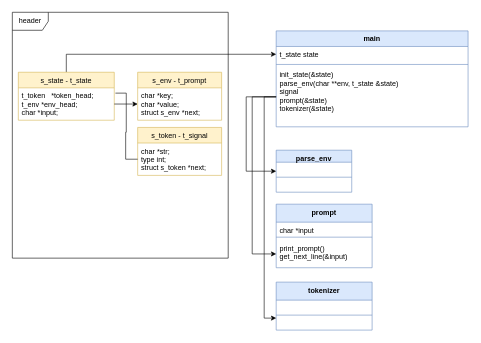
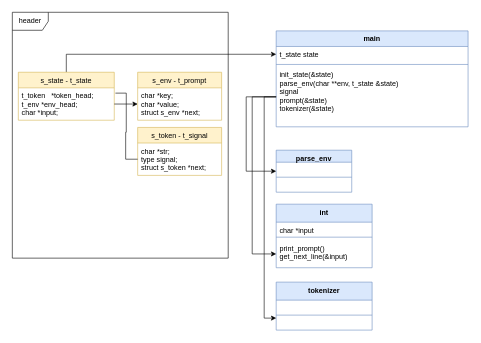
node "char *str; type int; struct s_token *next;": label "char *str; type int; struct s_token *next;" -> "char *str; type signal; struct s_token *next;"
node "prompt": label "prompt" -> "int"
